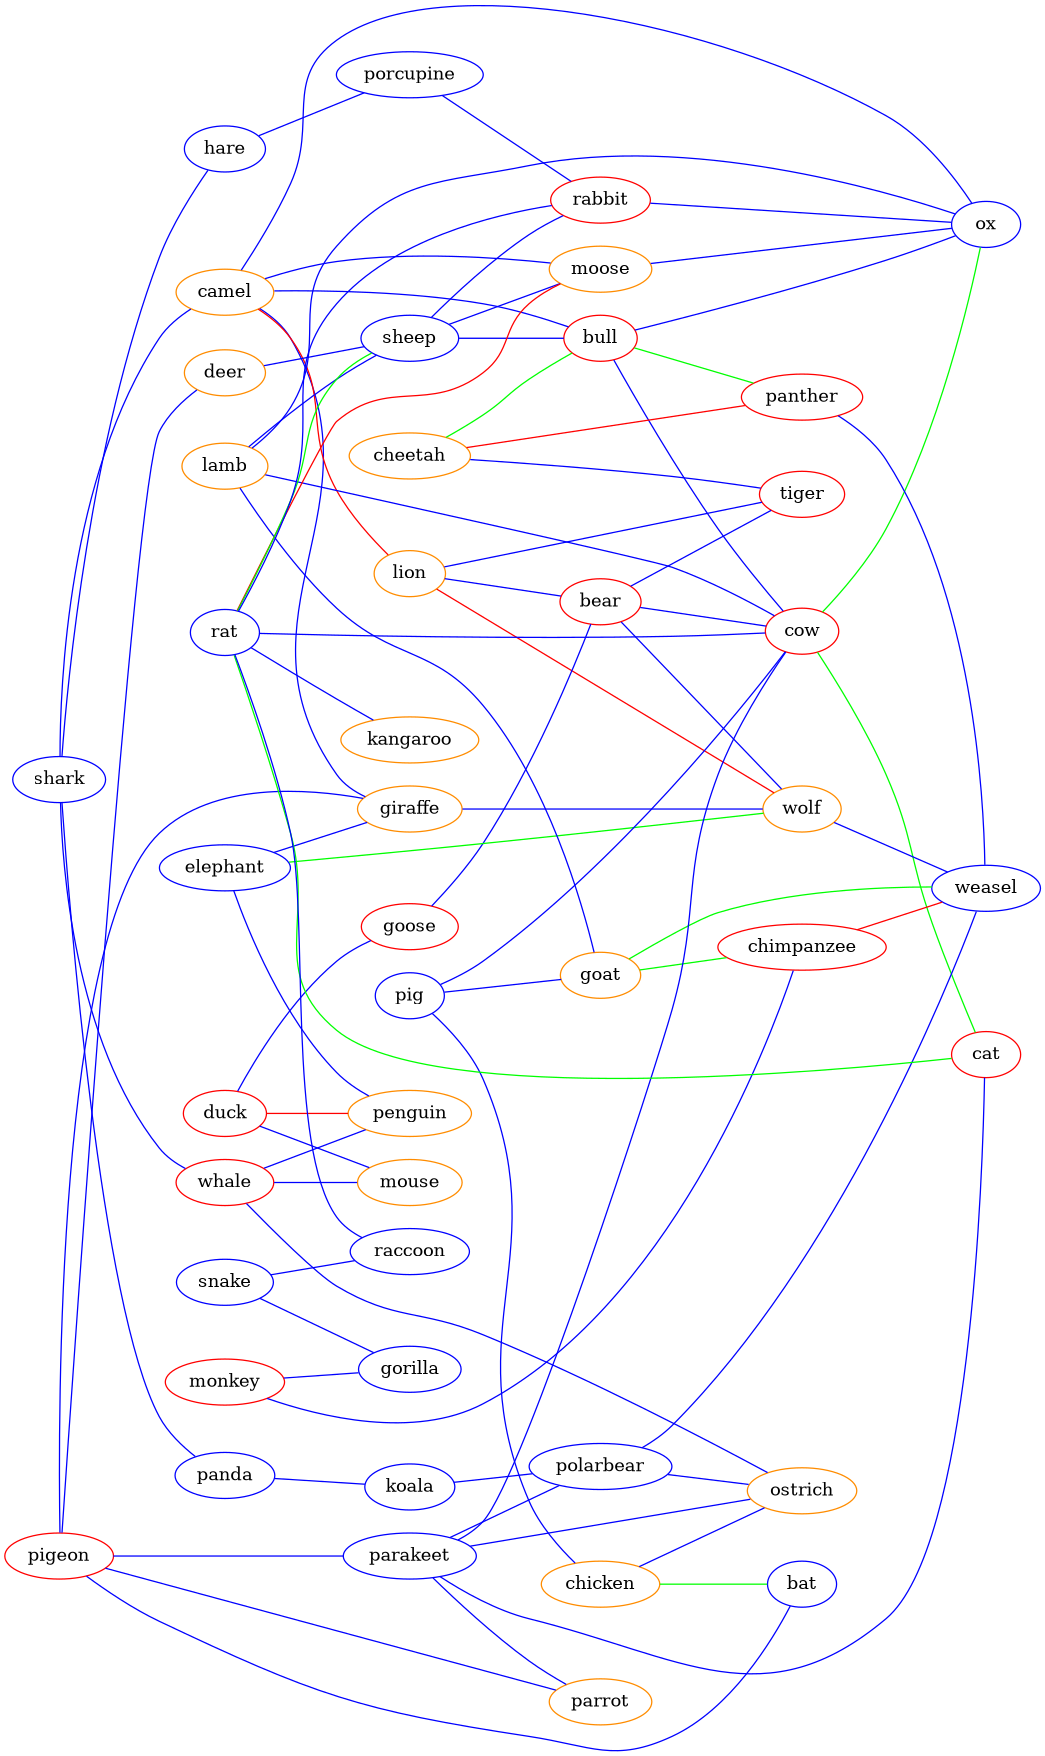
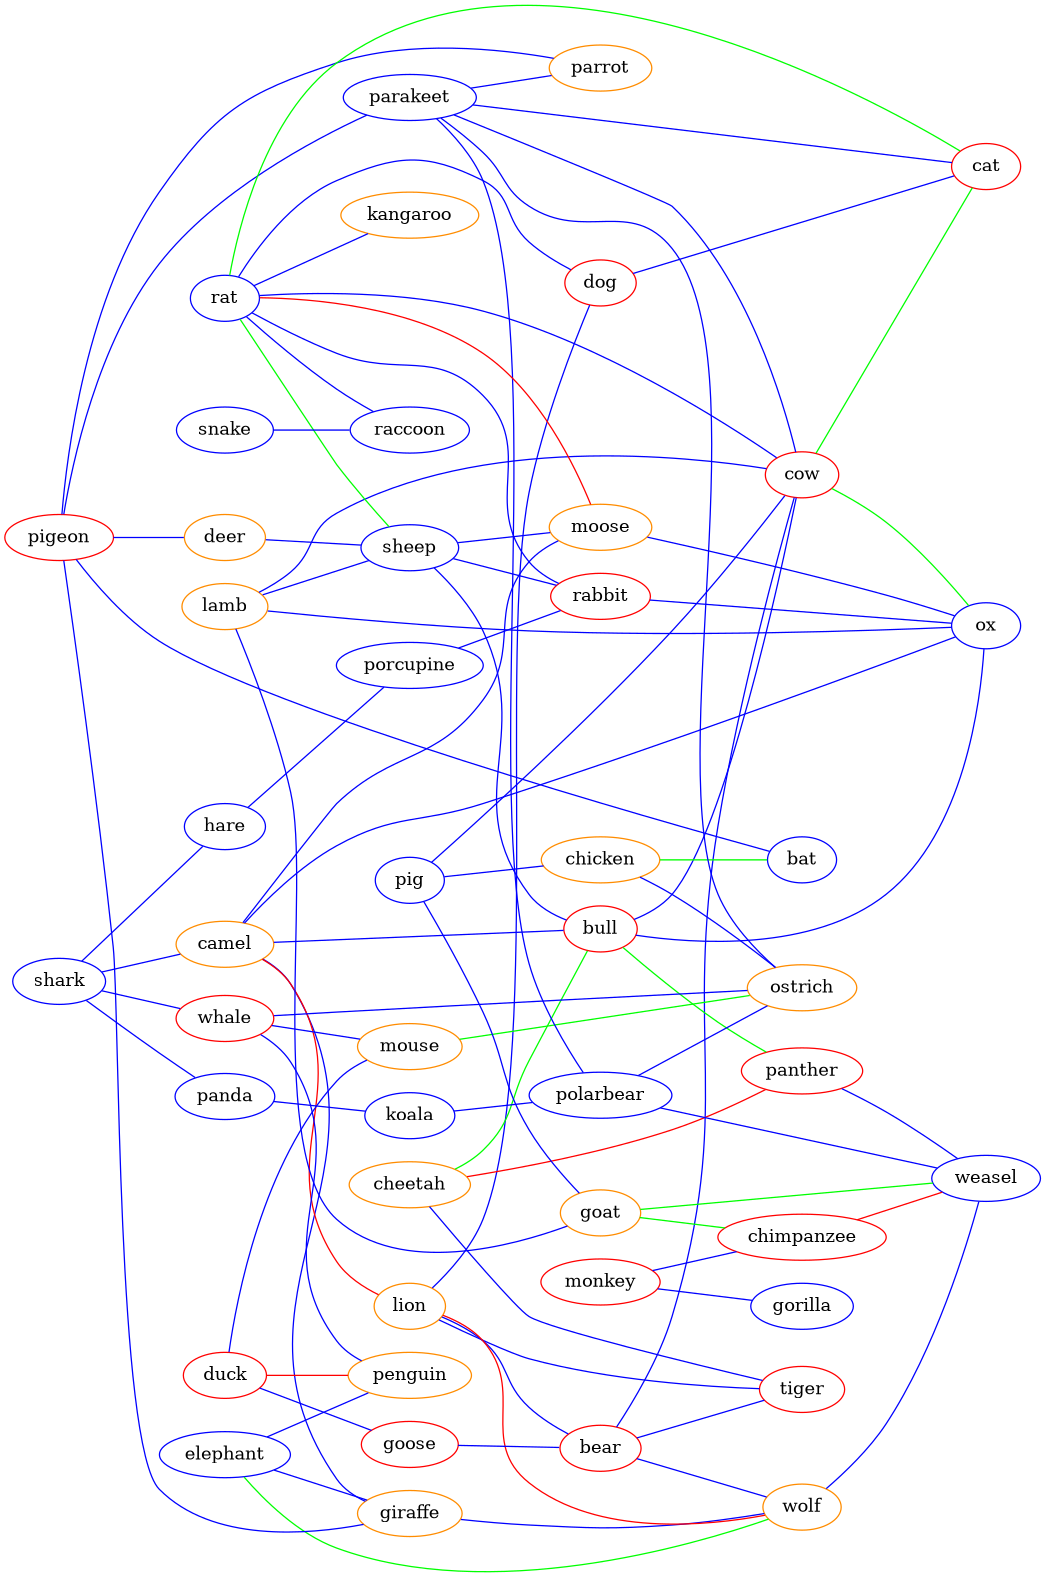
node "dog": added
edge "ostrich" -- "mouse": added
edge "snake" -- "gorilla": removed
